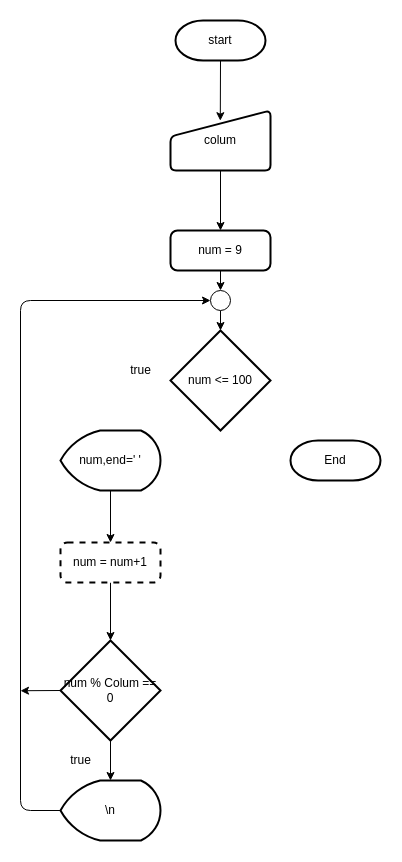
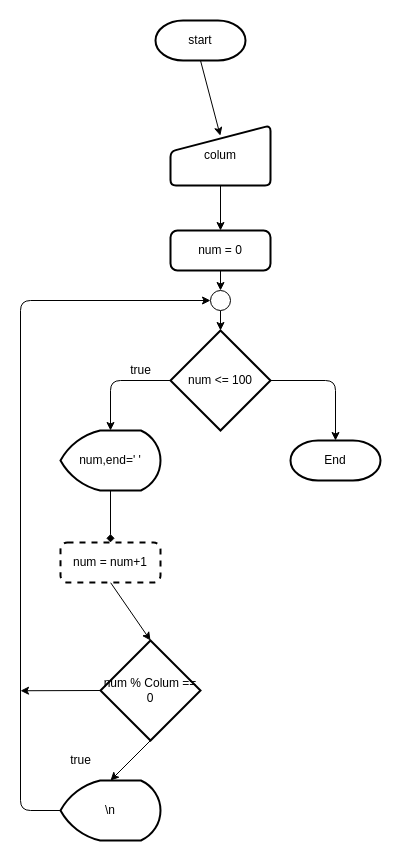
node "start": moved (221, 41) -> (201, 41)
node "colum": moved (221, 141) -> (221, 156)
node "num = 9": label "num = 9" -> "num = 0"
edge "num <= 100" -> "num,end=' '": added
edge "num <= 100" -> "End": added
edge "num,end=' '" -> "num = num+1": arrowhead classic -> diamond
node "num % Colum == 0": moved (111, 691) -> (151, 691)
